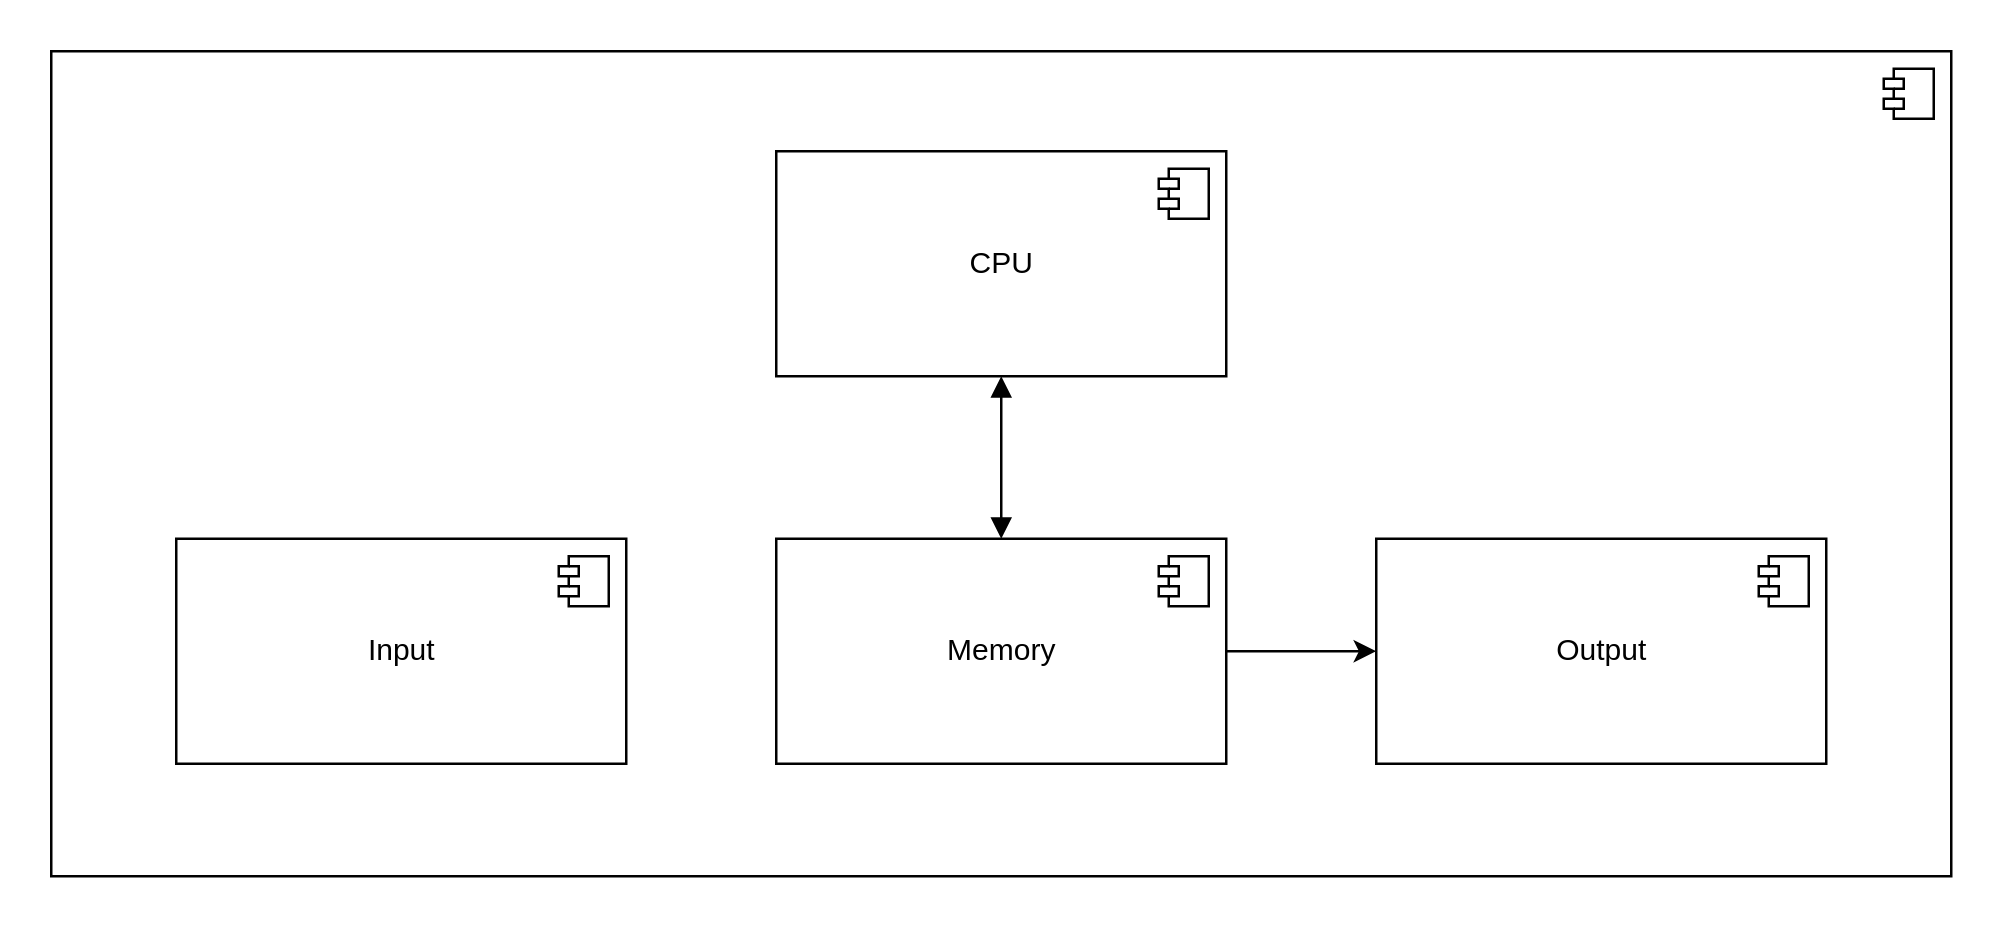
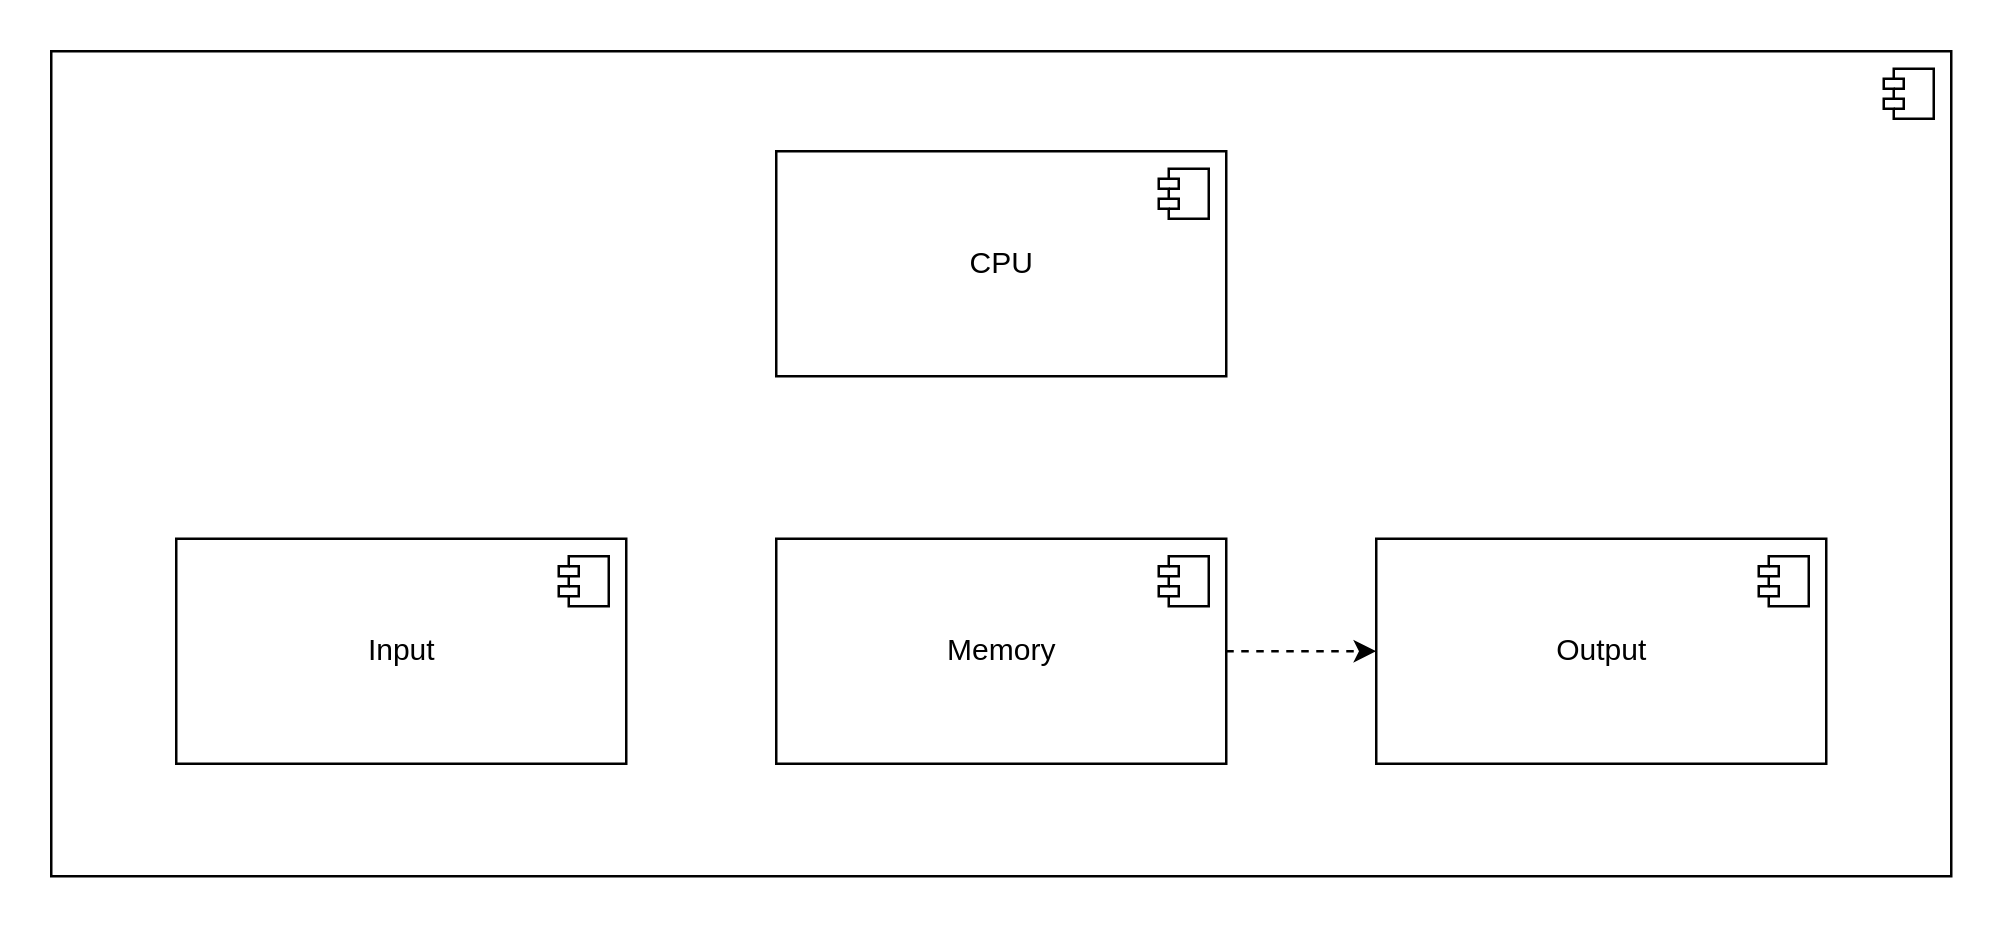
edge "CPU" -- "Memory": removed
edge "Memory" -> "Output": style solid -> dashed
